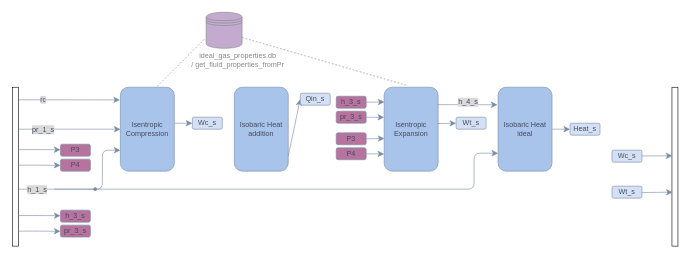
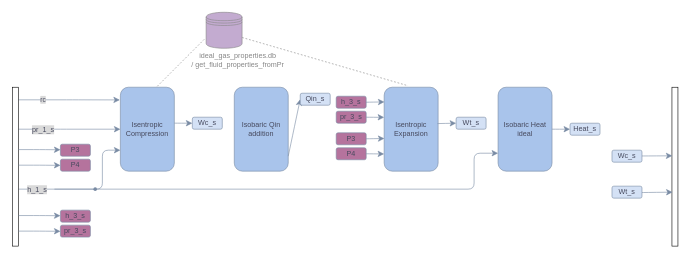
edge "Isentropic Expansion" -> "Isobaric Heat ideal": removed, label "h_4_s"
node "Isobaric Heat addition": label "Isobaric Heat addition" -> "Isobaric Qin addition"
